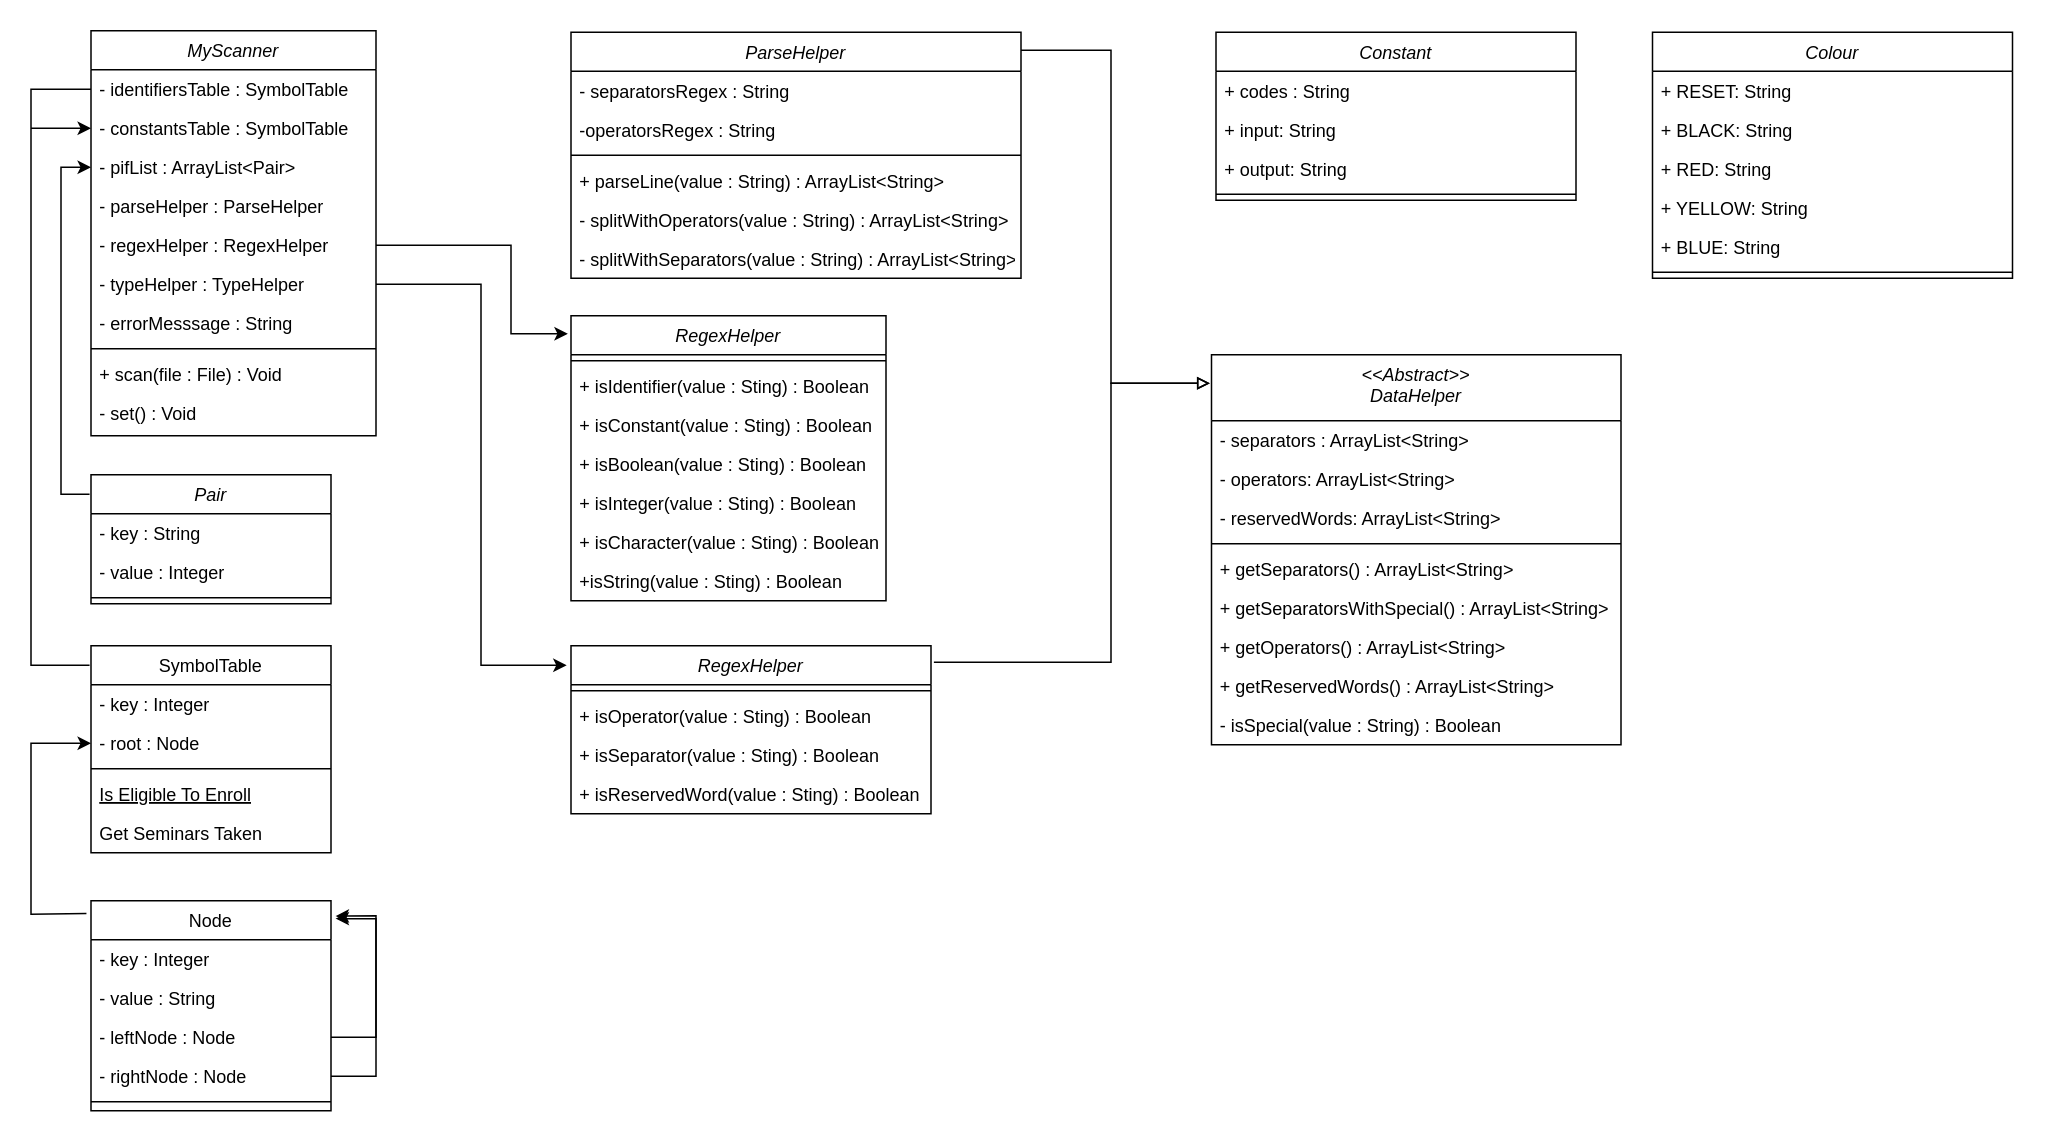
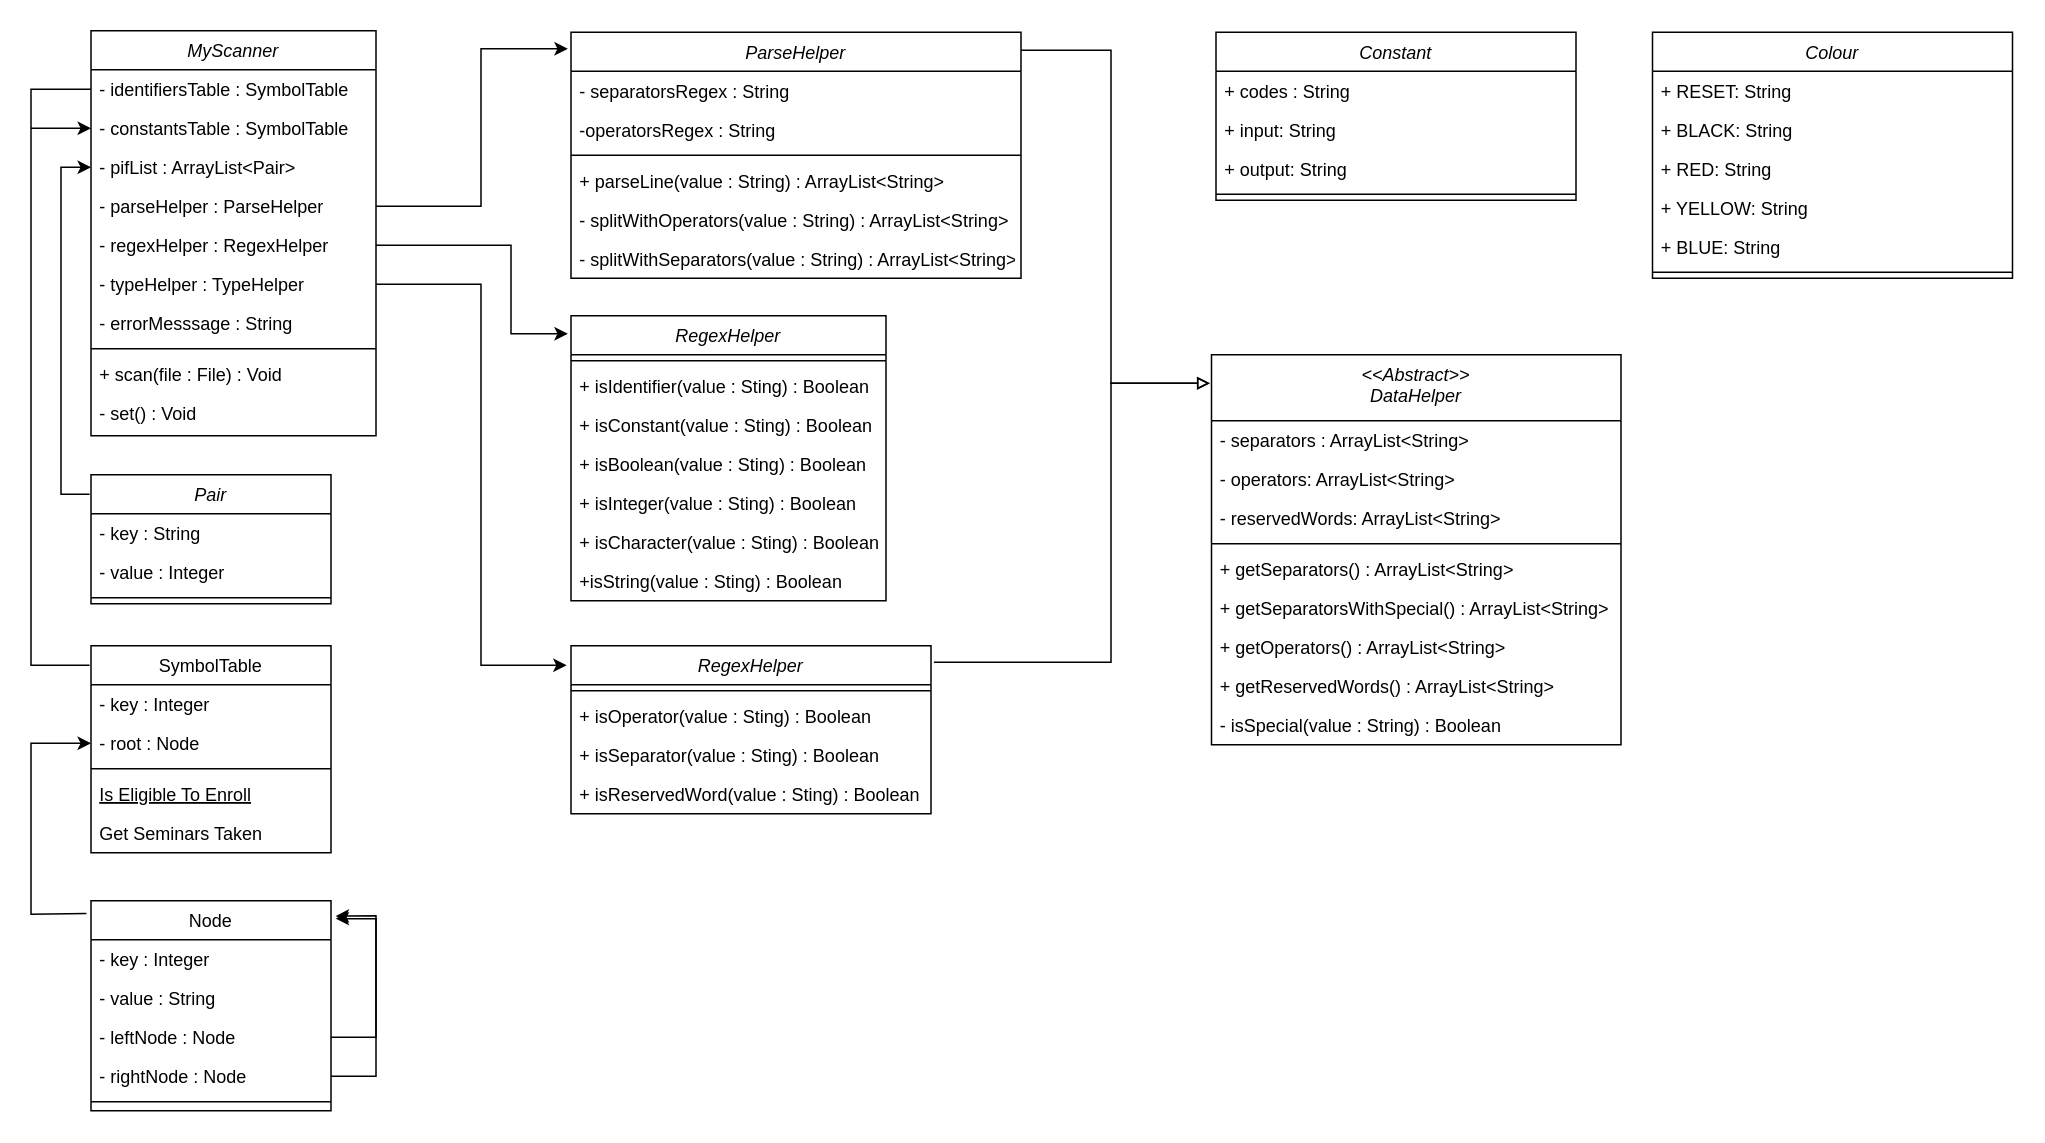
edge "- parseHelper : ParseHelper" -> "ParseHelper": added
